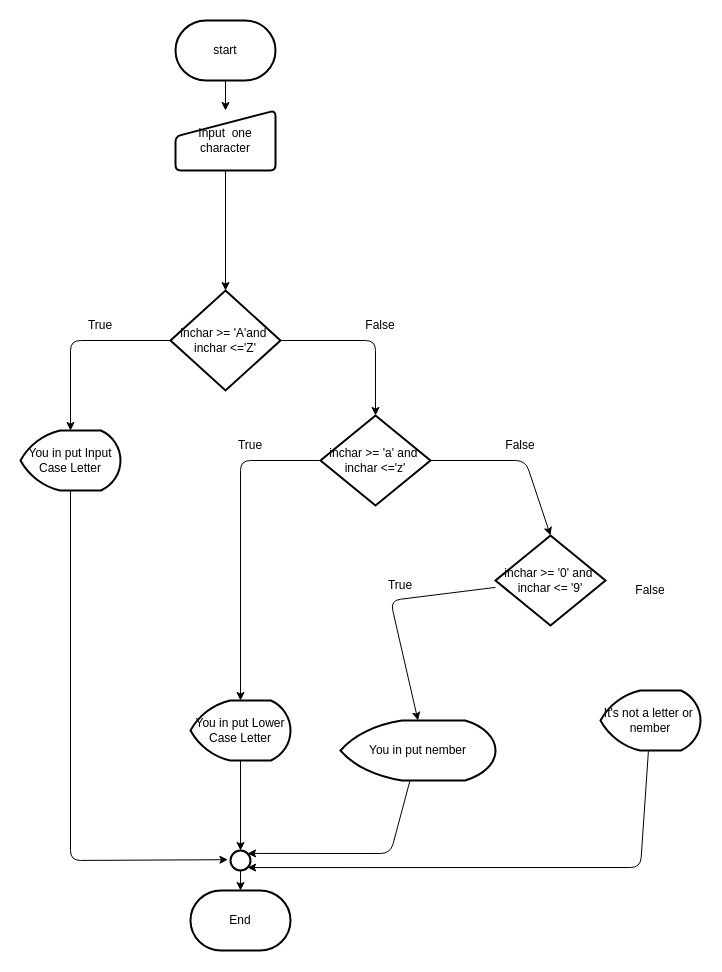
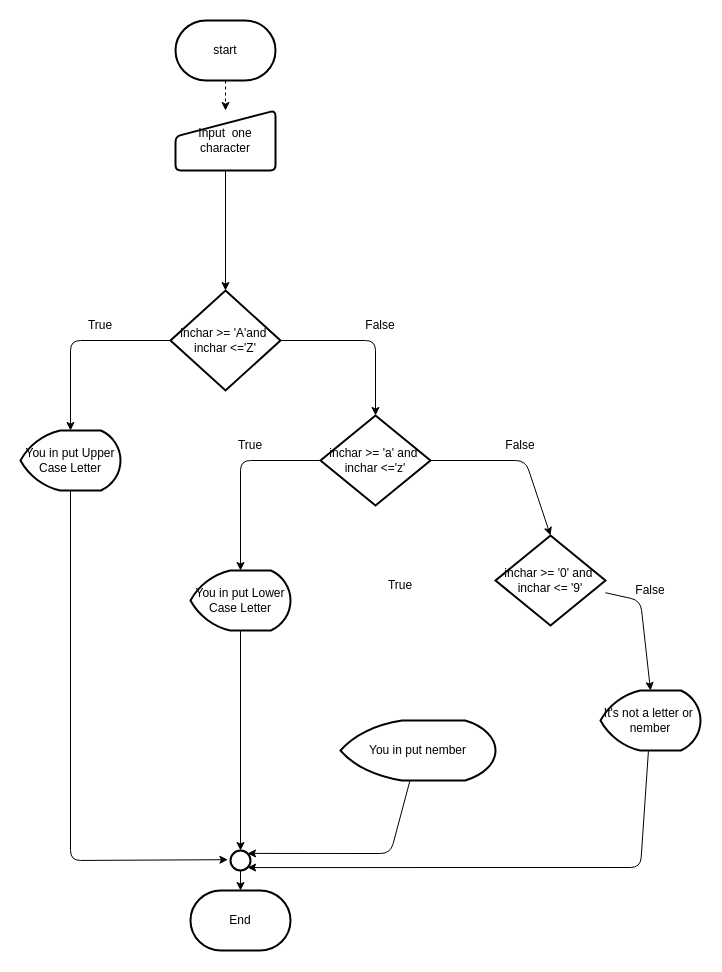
edge "start" -> "Input one character": style solid -> dashed
node "You in put Input Case Letter": label "You in put Input Case Letter" -> "You in put Upper Case Letter"
edge "inchar >= '0' and inchar <= '9'" -> "You in put nember": removed
edge "inchar >= '0' and inchar <= '9'" -> "It's not a letter or nember": added
node "You in put Lower Case Letter": moved (241, 731) -> (241, 601)
